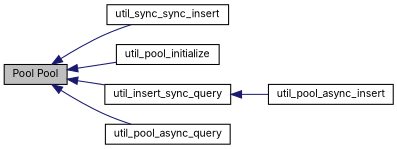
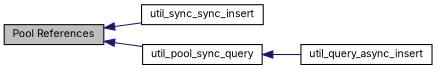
node "util_pool_initialize": removed
node "Pool Pool": label "Pool Pool" -> "Pool References"
node "util_insert_sync_query": label "util_insert_sync_query" -> "util_pool_sync_query"
node "util_pool_async_insert": label "util_pool_async_insert" -> "util_query_async_insert"
node "util_pool_async_query": removed
